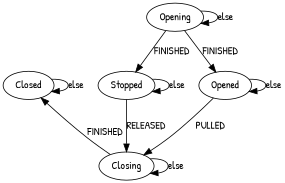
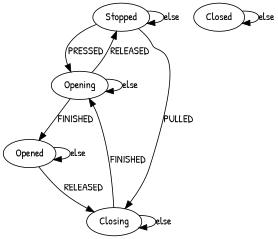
edge "Stopped" -> "Opening": added, label "PRESSED"
edge "Opening" -> "Stopped": label "FINISHED" -> "RELEASED"
edge "Stopped" -> "Closing": label "RELEASED" -> "PULLED"
edge "Opened" -> "Closing": label "PULLED" -> "RELEASED"
edge "Closing" -> "Closed": now "Closing" -> "Opening"
